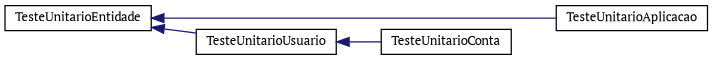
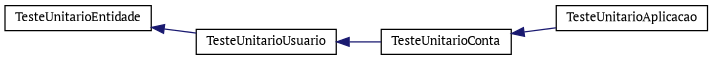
edge "TesteUnitarioAplicacao" -> "TesteUnitarioEntidade": now "TesteUnitarioAplicacao" -> "TesteUnitarioConta"
